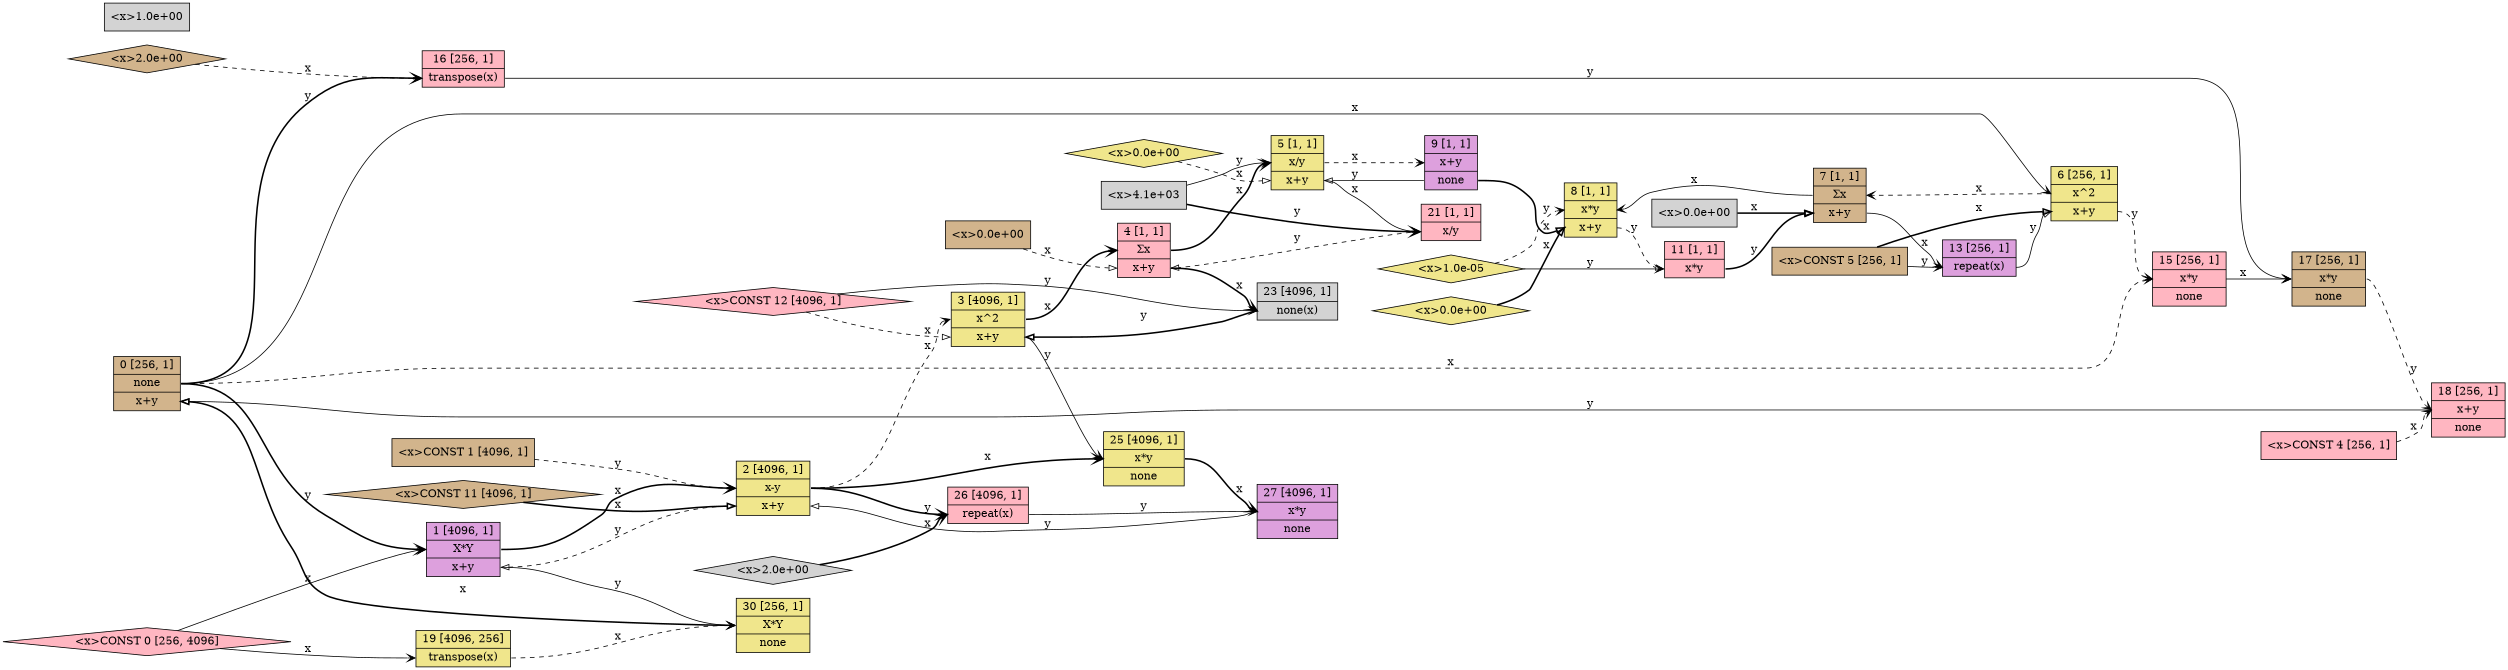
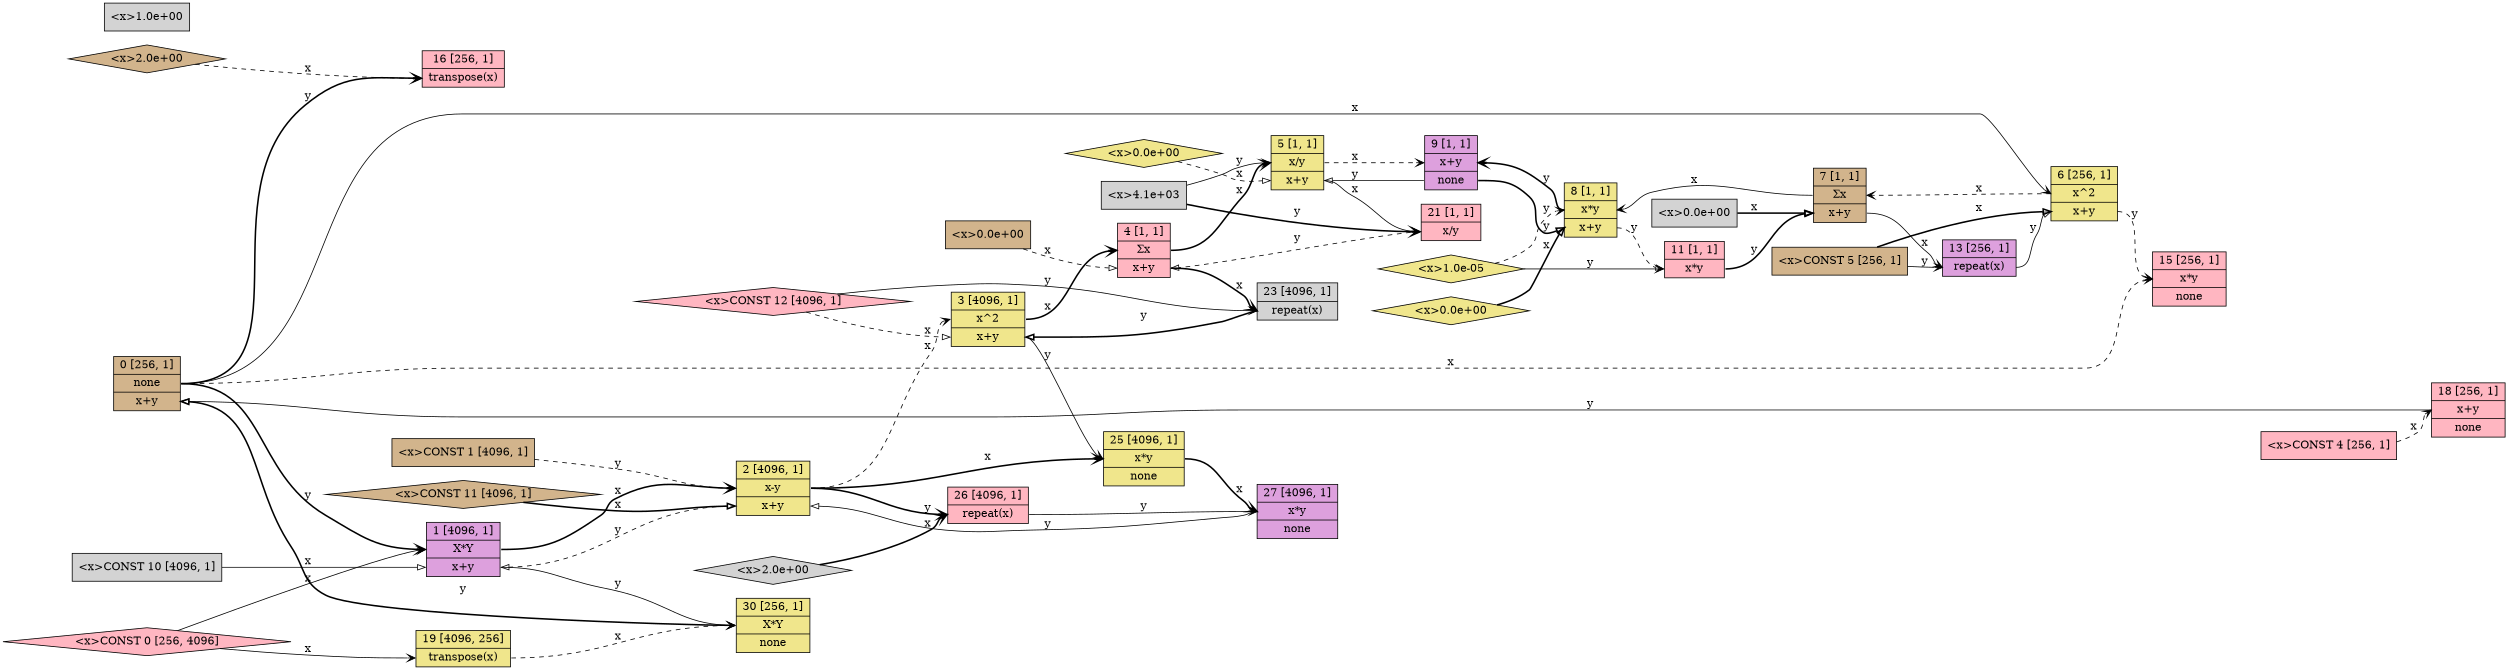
edge "8 [1, 1]" -> "9 [1, 1]": added, label "y"
edge "9 [1, 1]" -> "8 [1, 1]": label "x" -> "y"
node "17 [256, 1]": removed
node "23 [4096, 1]": text "none(x)" -> "repeat(x)"
node "<x>CONST 10 [4096, 1]": added
edge "30 [256, 1]" -> "0 [256, 1]": label "x" -> "y"
